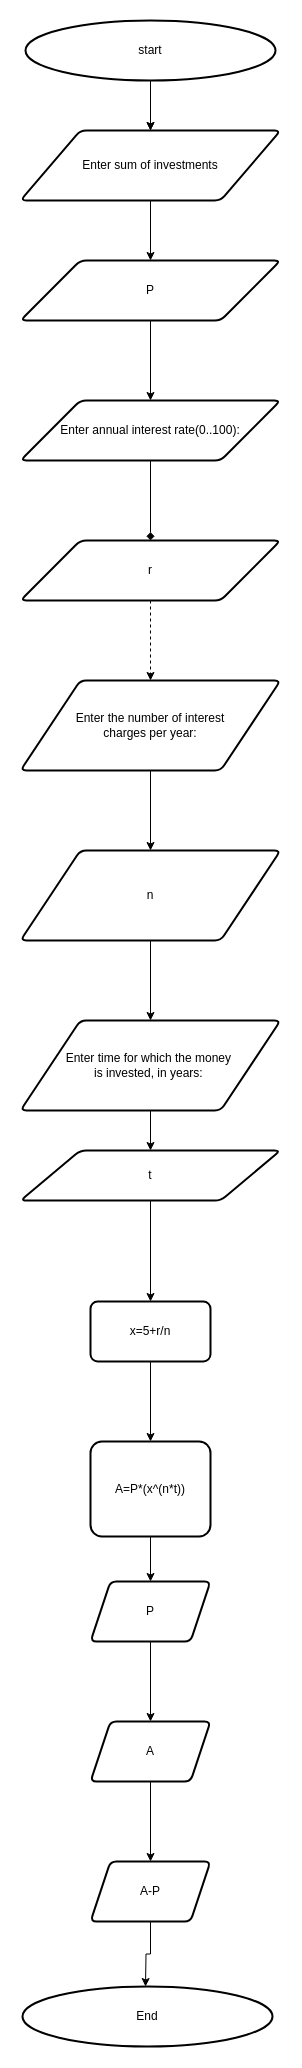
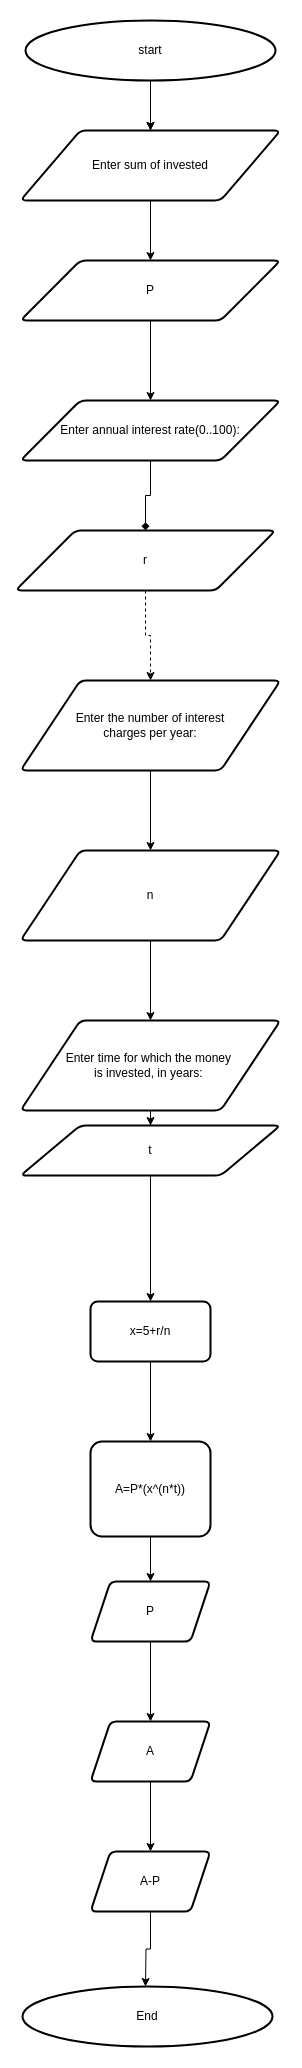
node "Enter sum of investments": label "Enter sum of investments" -> "Enter sum of invested"
node "r": moved (151, 571) -> (146, 561)
node "t": moved (151, 1176) -> (151, 1151)
node "A-P": moved (151, 1892) -> (151, 1882)
